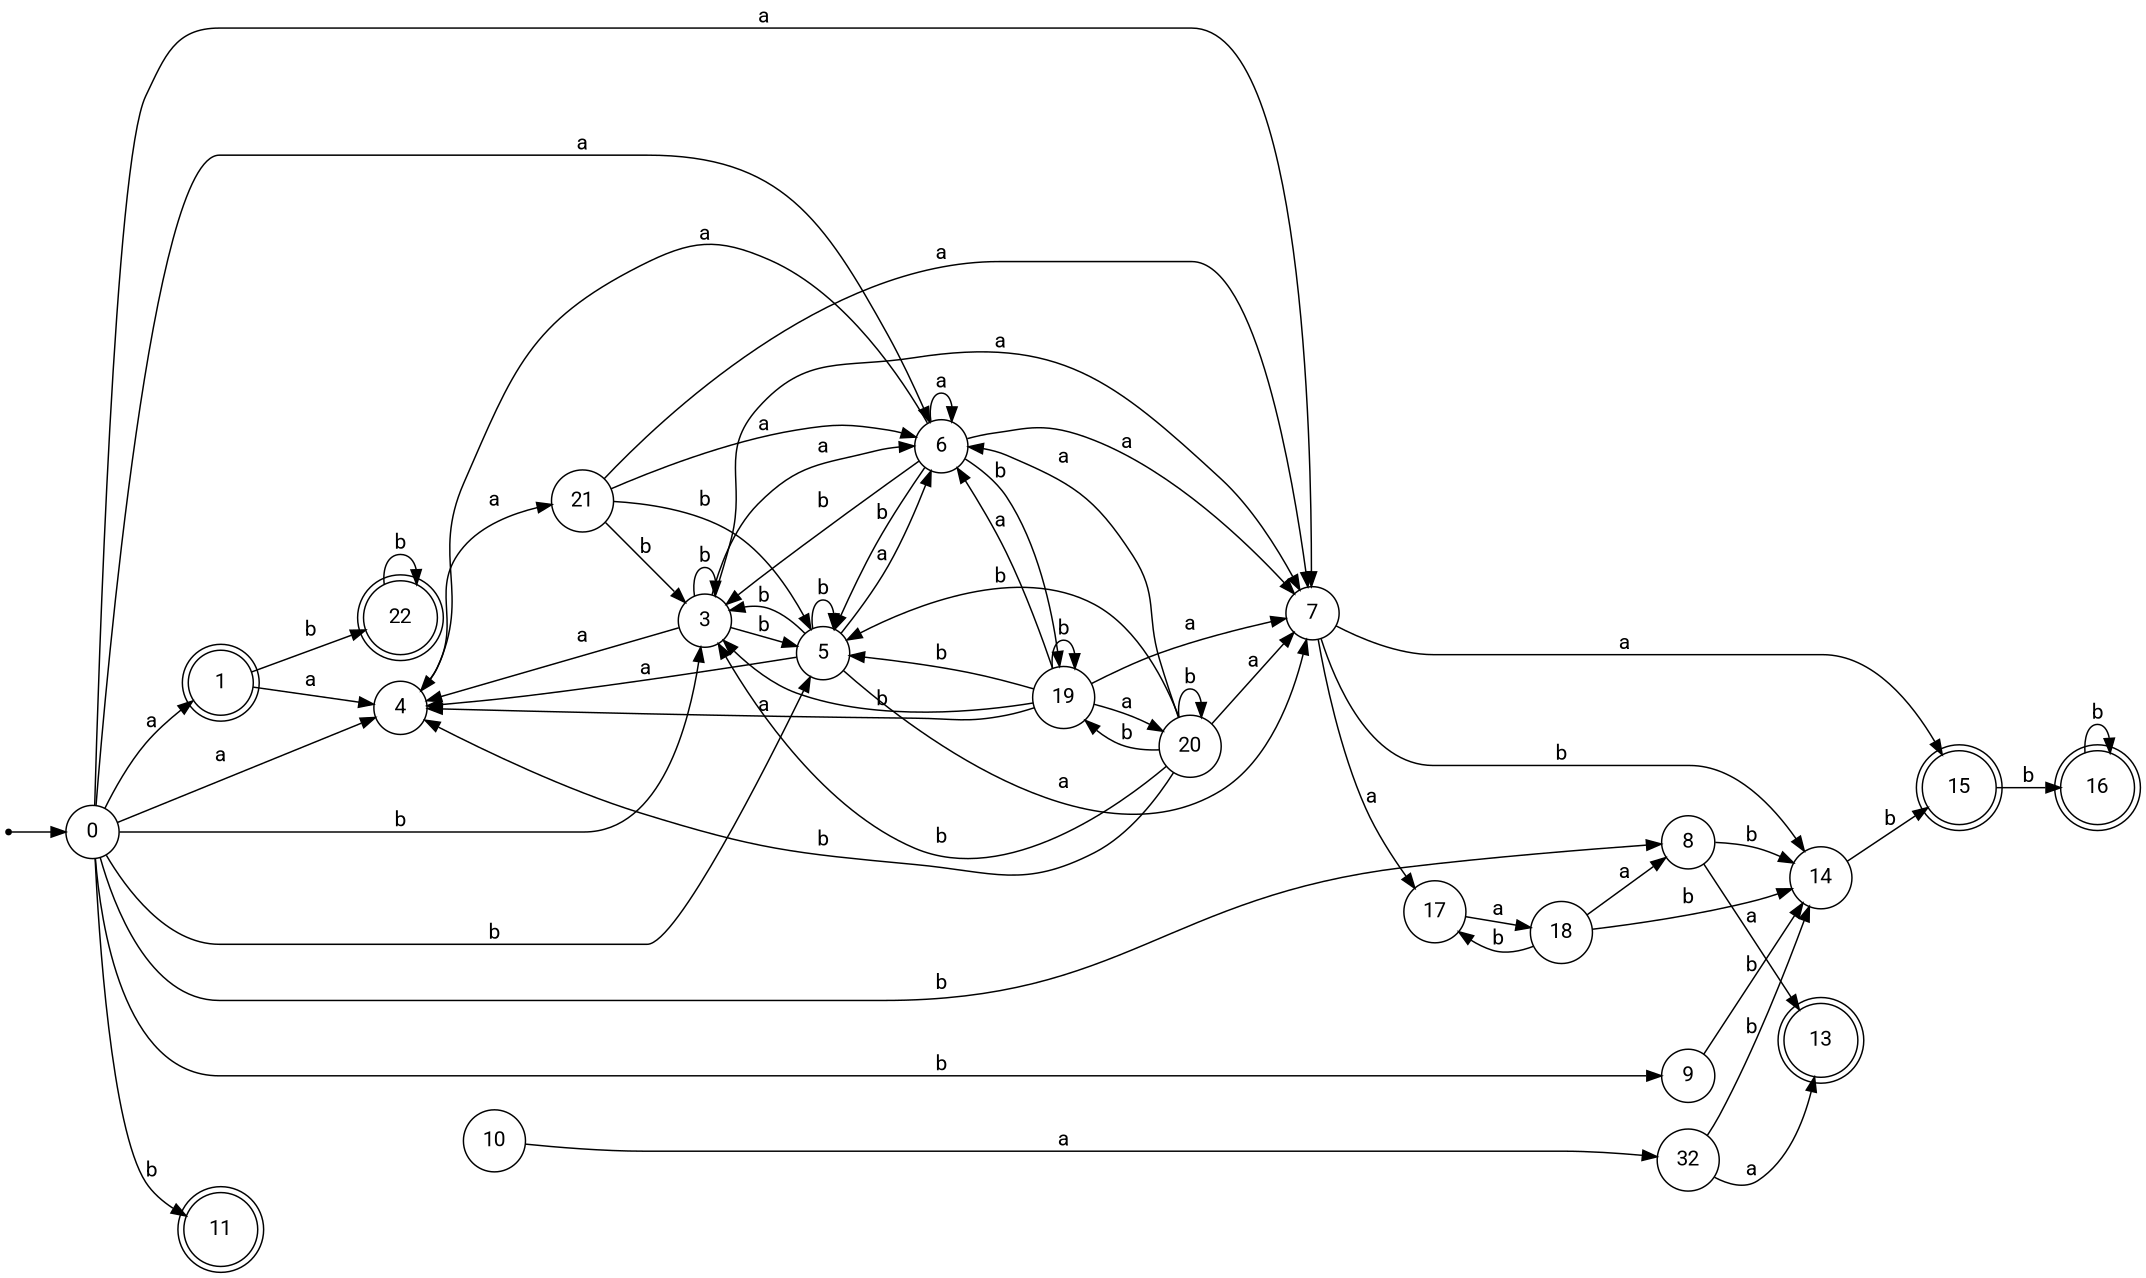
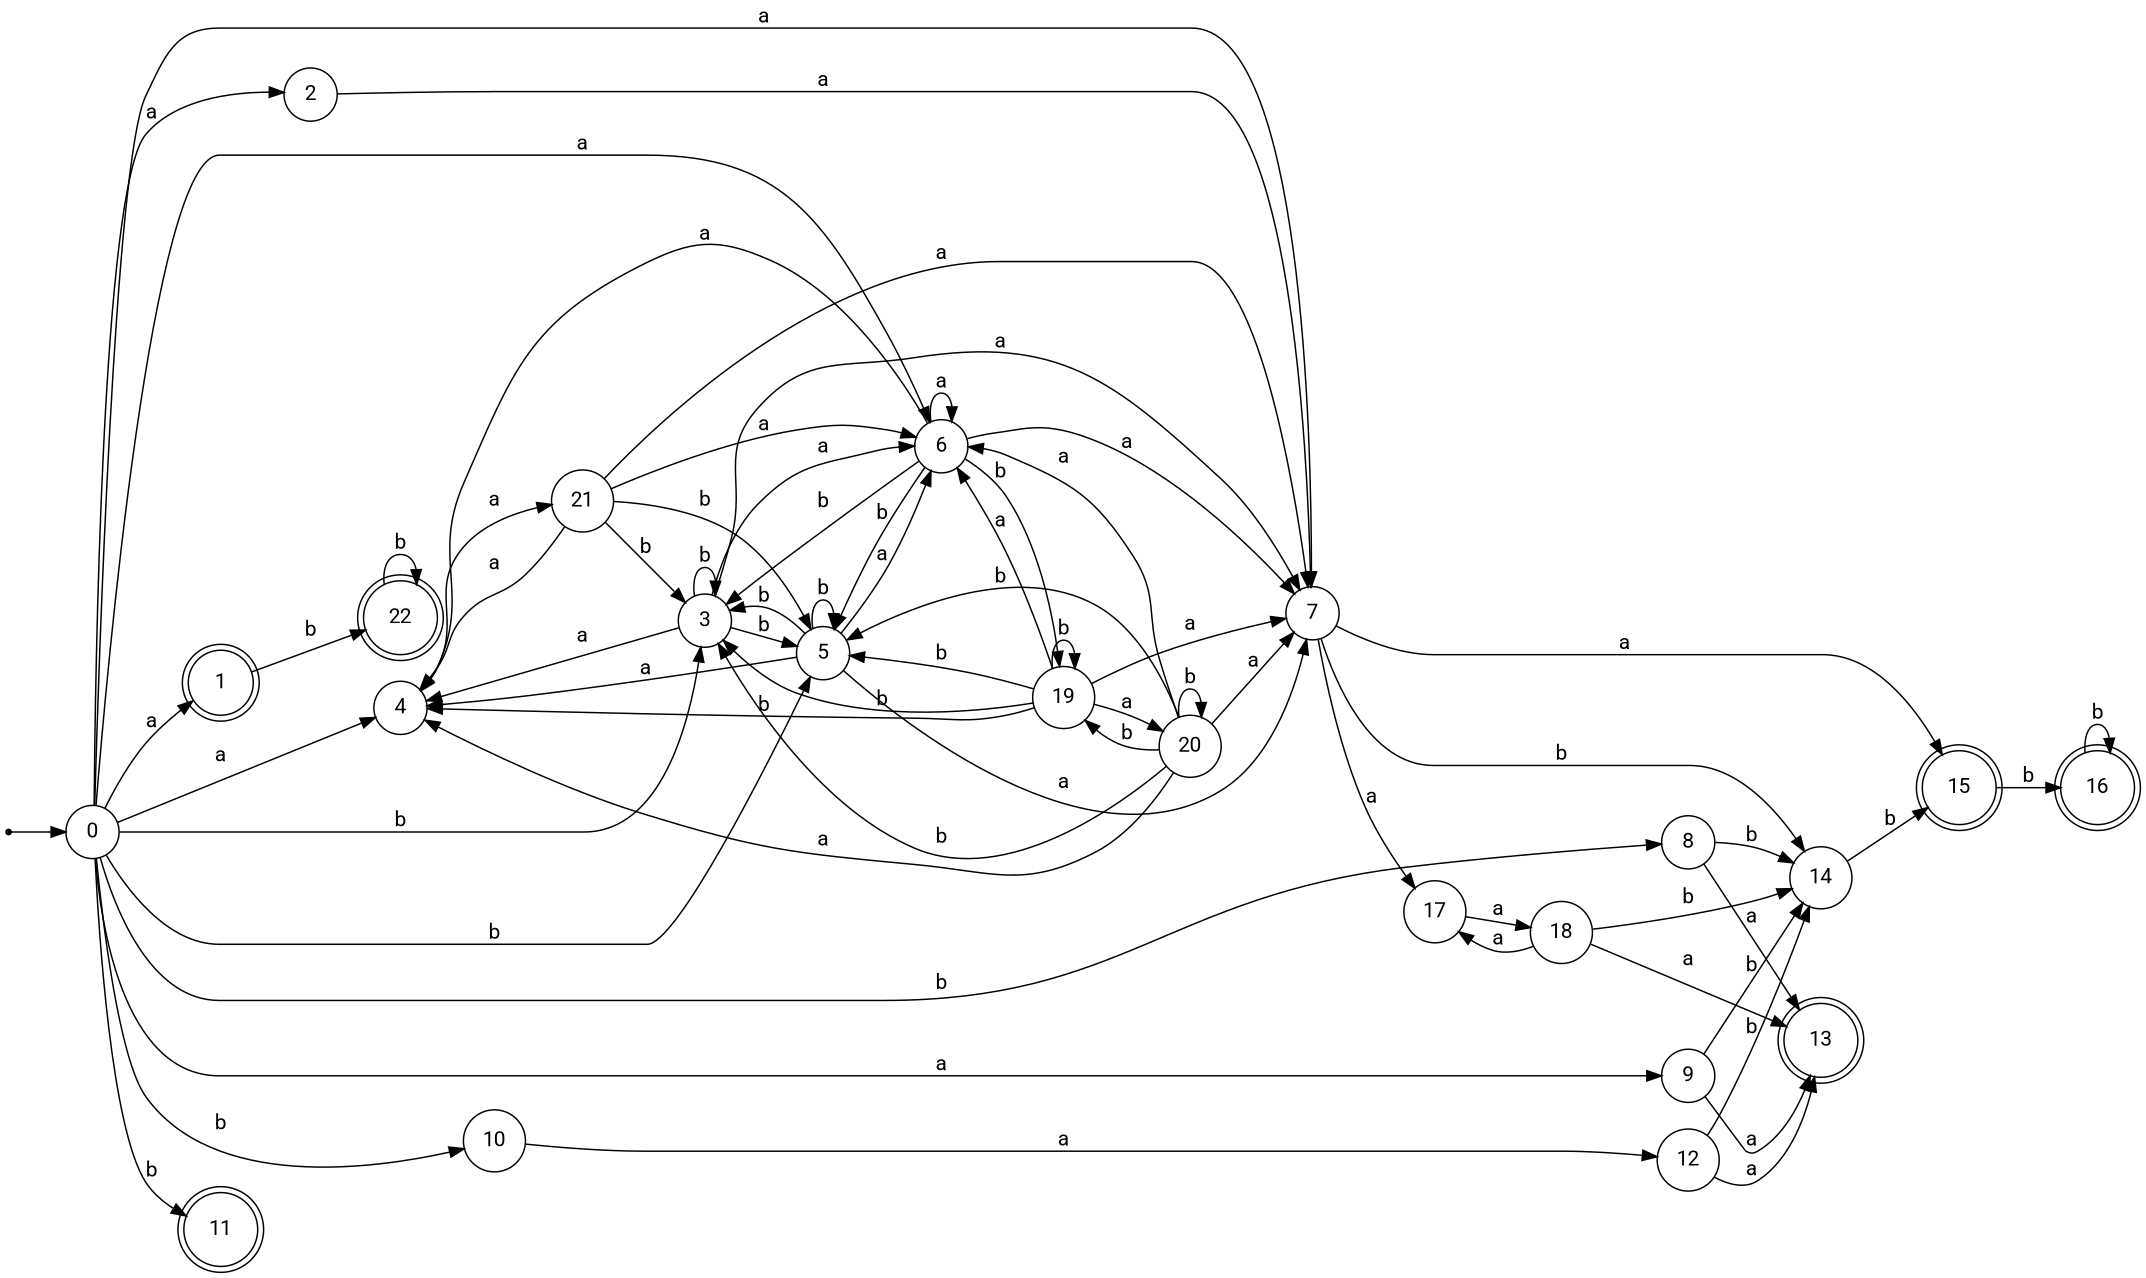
node "2": added
edge "1" -> "4": now "21" -> "4"
edge "19" -> "4": label "a" -> "b"
edge "20" -> "4": label "b" -> "a"
edge "18" -> "8": now "18" -> "13"
edge "18" -> "17": label "b" -> "a"
edge "0" -> "9": label "b" -> "a"
edge "0" -> "10": added, label "b"
edge "9" -> "13": added, label "a"
node "32": label "32" -> "12"
